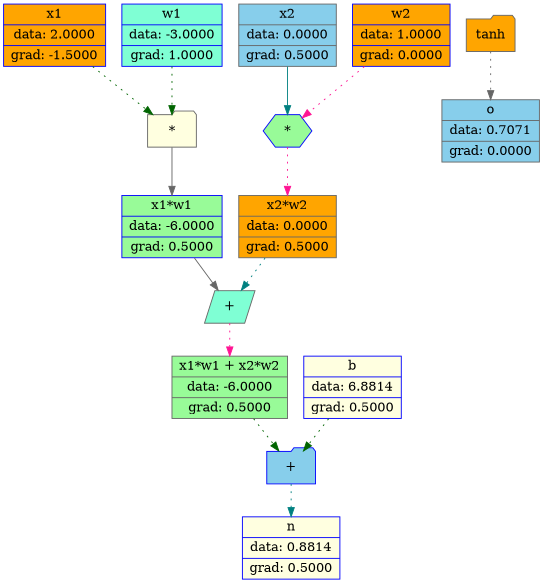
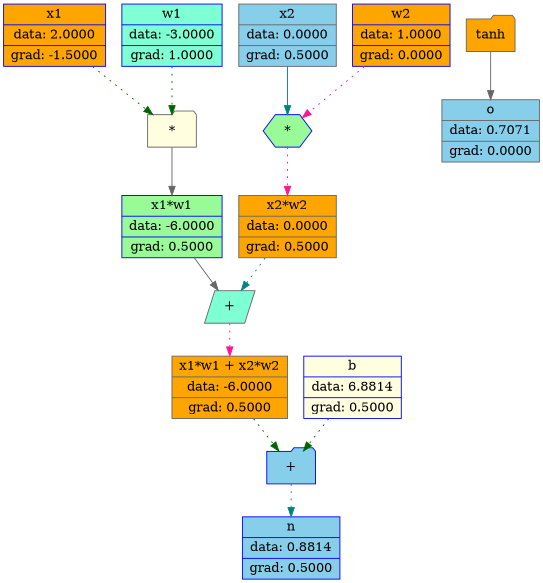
edge "tanh" -> "o": style dotted -> solid
node "x1*w1 + x2*w2": fillcolor palegreen -> orange
node "n": fillcolor lightyellow -> skyblue
